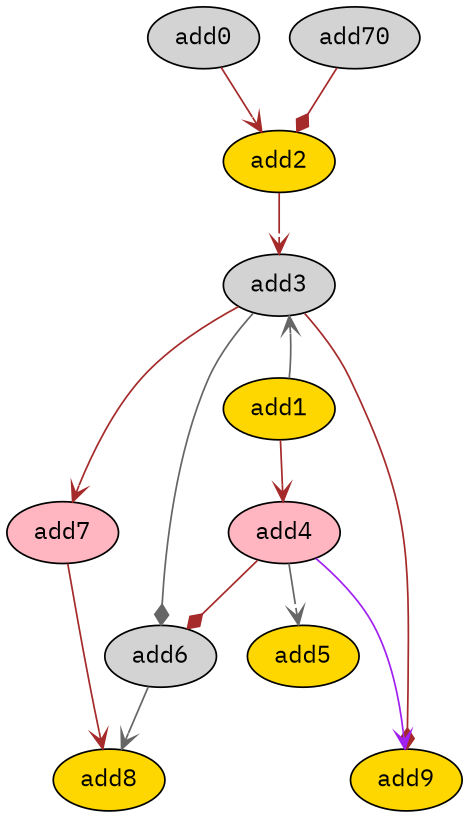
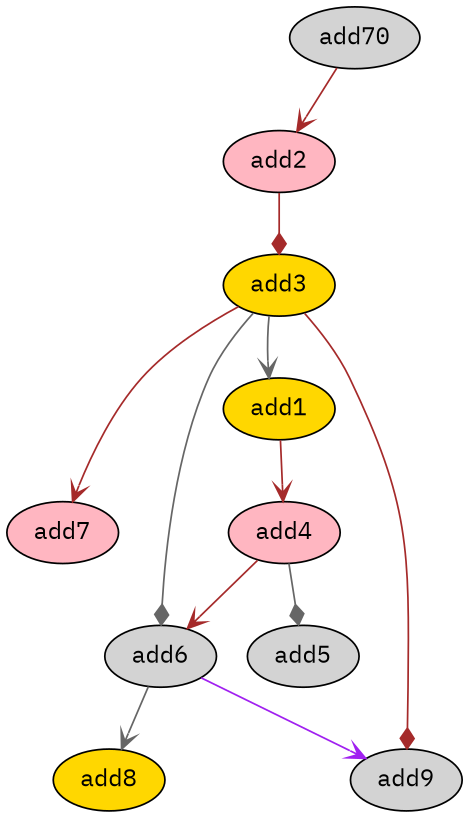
node "add0": removed
edge "add70" -> "add2": arrowhead diamond -> vee
node "add2": fillcolor gold -> lightpink
edge "add2" -> "add3": arrowhead vee -> diamond
node "add3": fillcolor lightgrey -> gold
edge "add1" -> "add3": reversed
edge "add4" -> "add5": arrowhead vee -> diamond
edge "add4" -> "add6": arrowhead diamond -> vee
edge "add4" -> "add9": now "add6" -> "add9"
edge "add7" -> "add8": removed
node "add5": fillcolor gold -> lightgrey
node "add9": fillcolor gold -> lightgrey
